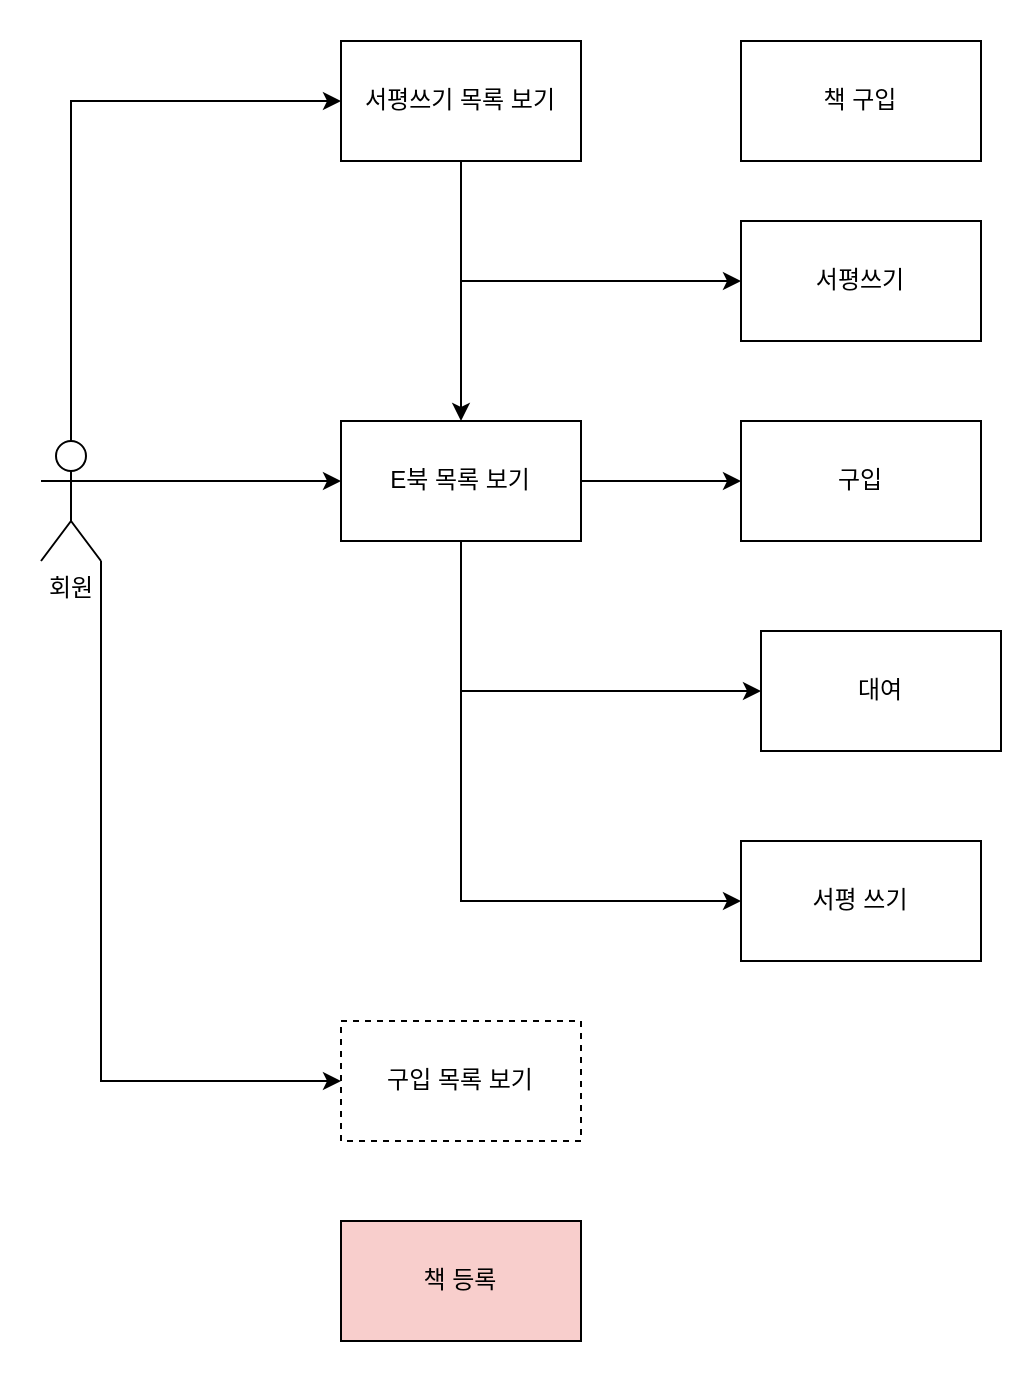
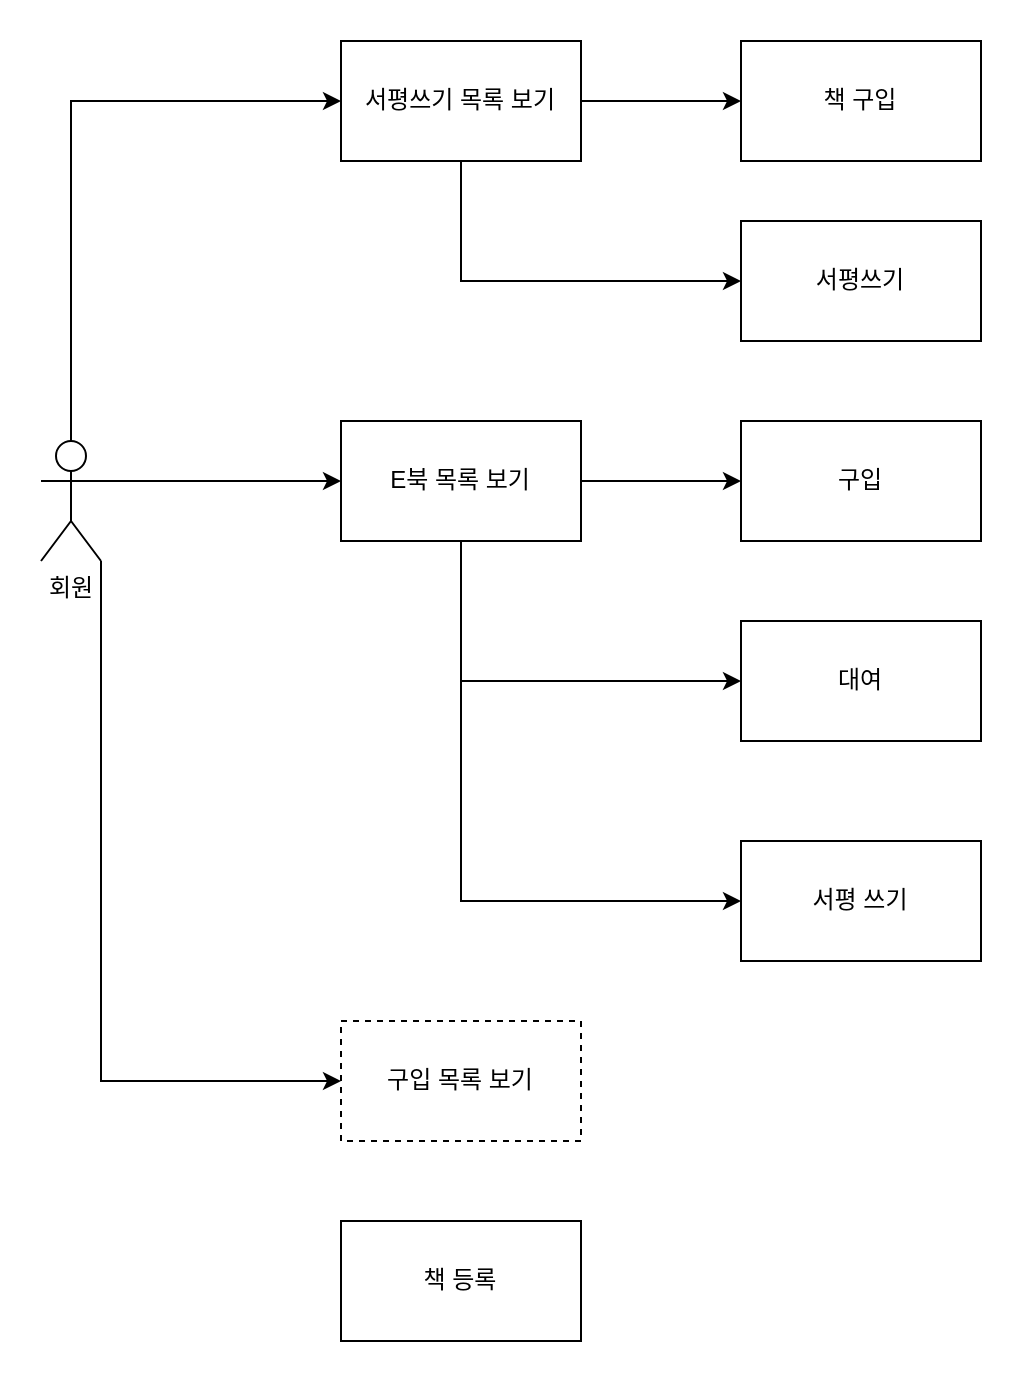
edge "서평쓰기 목록 보기" -> "E북 목록 보기": now "서평쓰기 목록 보기" -> "책 구입"
node "대여": moved (881, 691) -> (861, 681)
node "책 등록": fillcolor #f8cecc -> #ffffff
